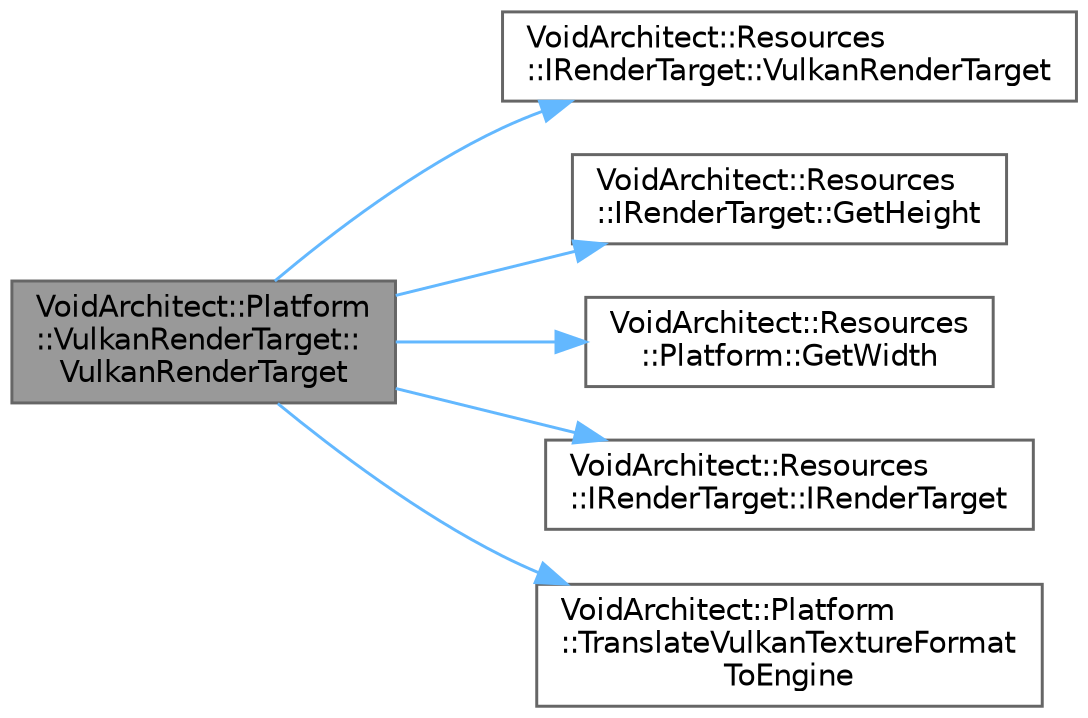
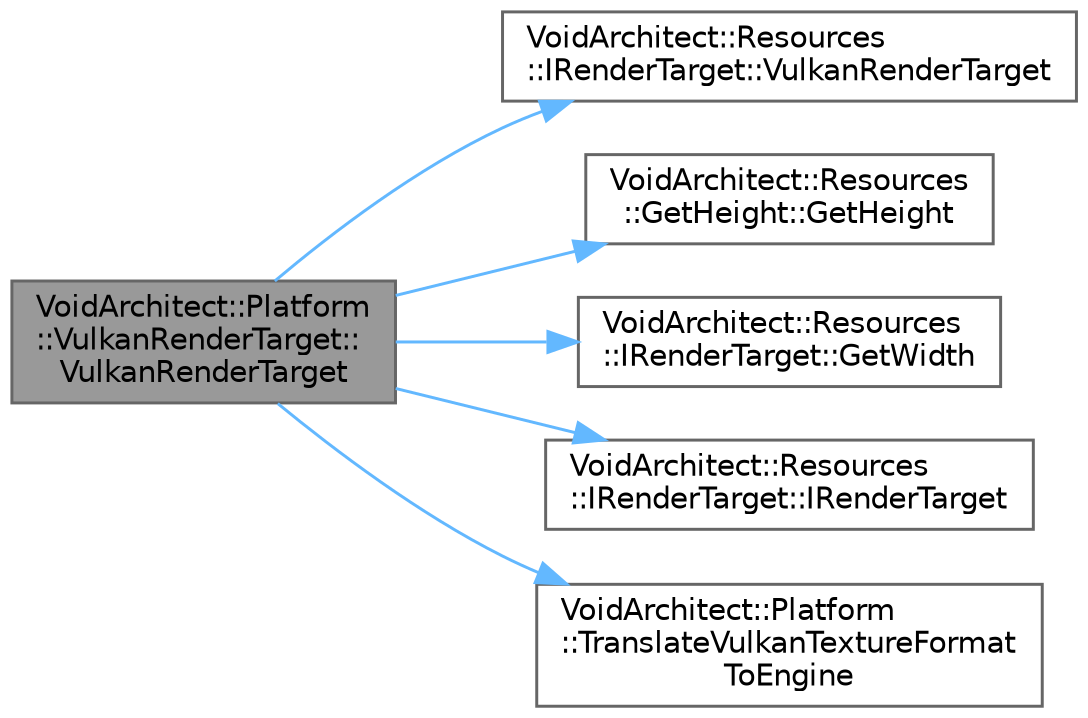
node "VoidArchitect::Resources ::IRenderTarget::GetHeight": label "VoidArchitect::Resources ::IRenderTarget::GetHeight" -> "VoidArchitect::Resources ::GetHeight::GetHeight"
node "VoidArchitect::Resources ::Platform::GetWidth": label "VoidArchitect::Resources ::Platform::GetWidth" -> "VoidArchitect::Resources ::IRenderTarget::GetWidth"
